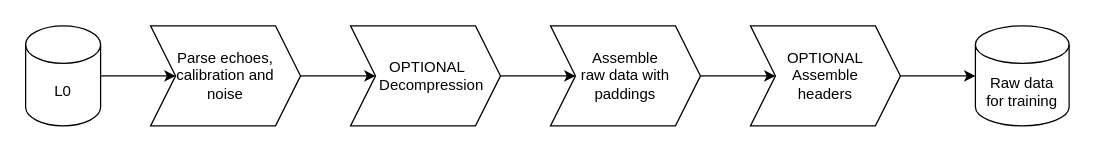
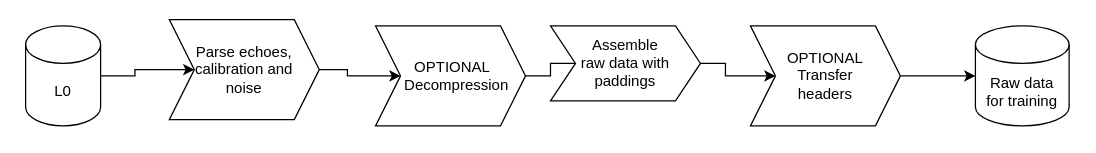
node "Parse echoes, calibration and noise": moved (226, 76) -> (244, 69)
node "OPTIONAL Decompression": moved (426, 76) -> (451, 76)
node "Assemble raw data with paddings": size 150x100 -> 150x75
node "OPTIONAL Assemble headers": label "OPTIONAL Assemble headers" -> "OPTIONAL Transfer headers"
